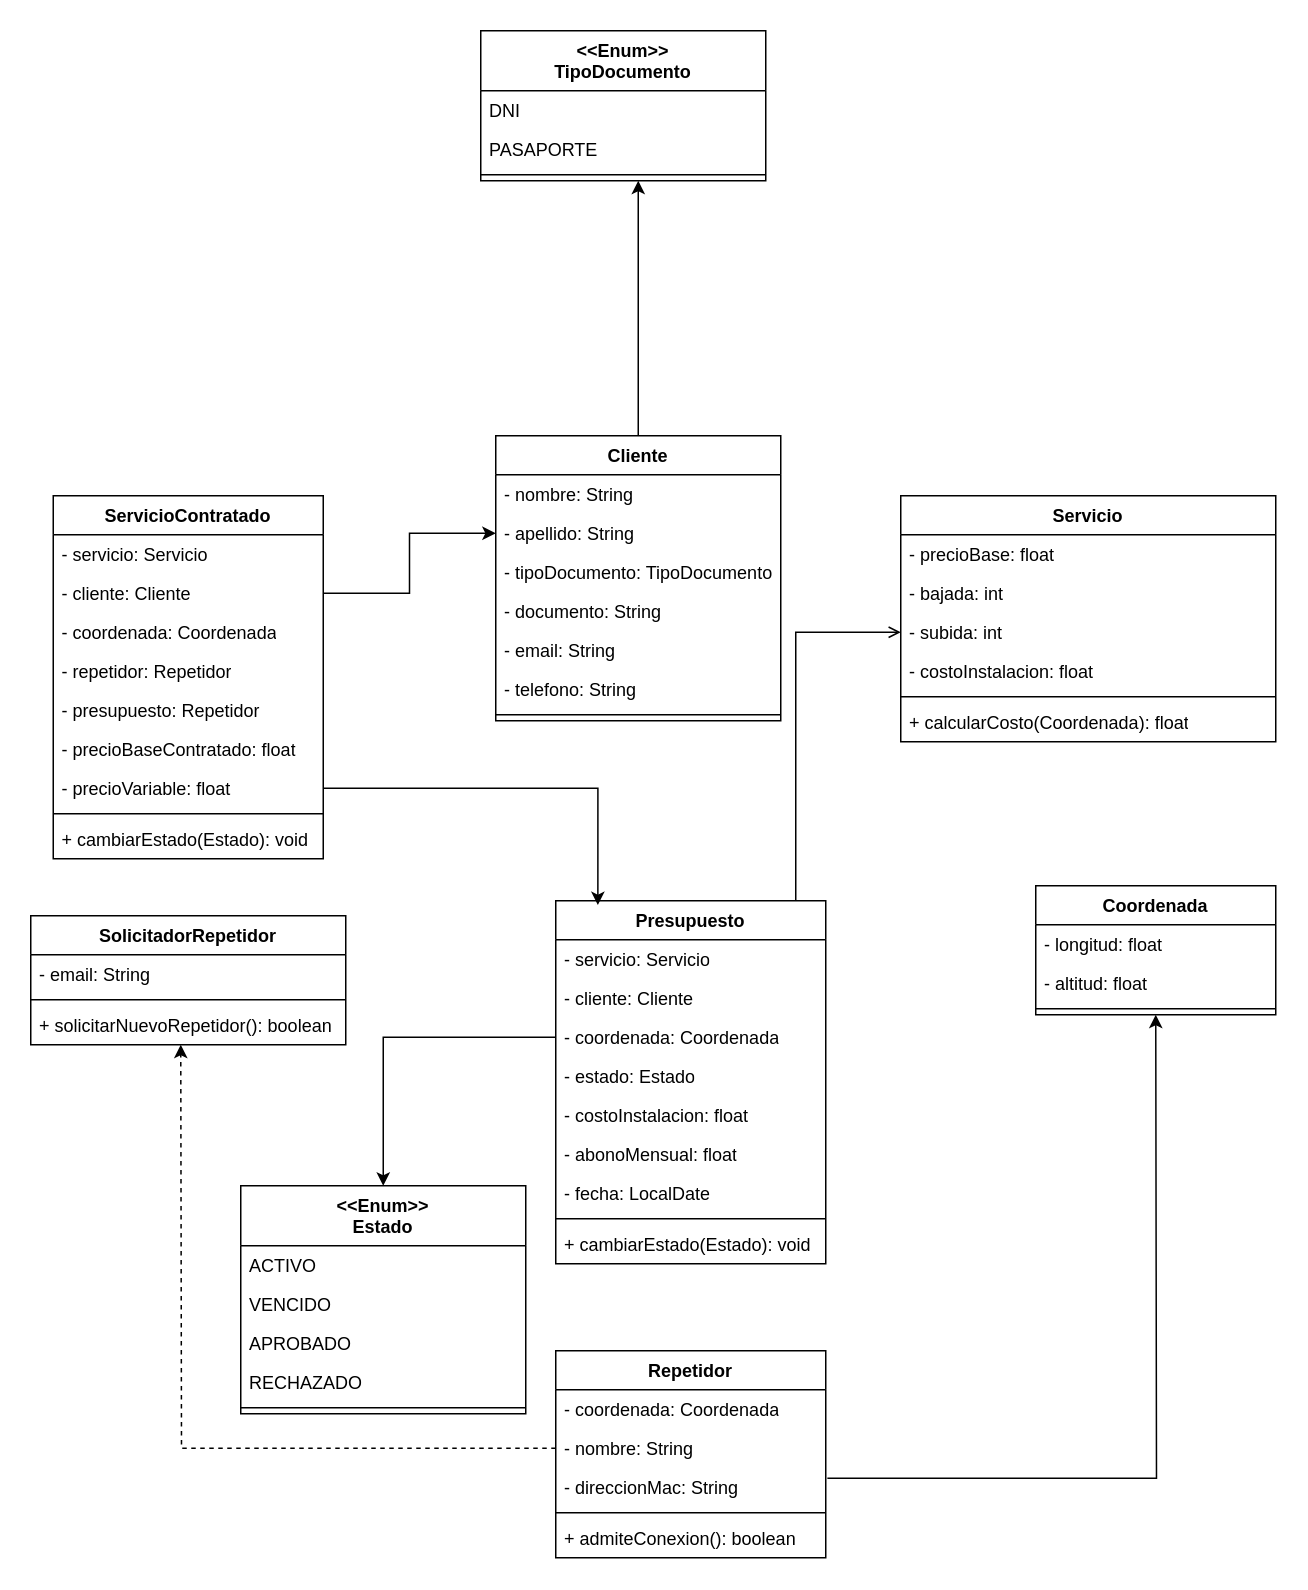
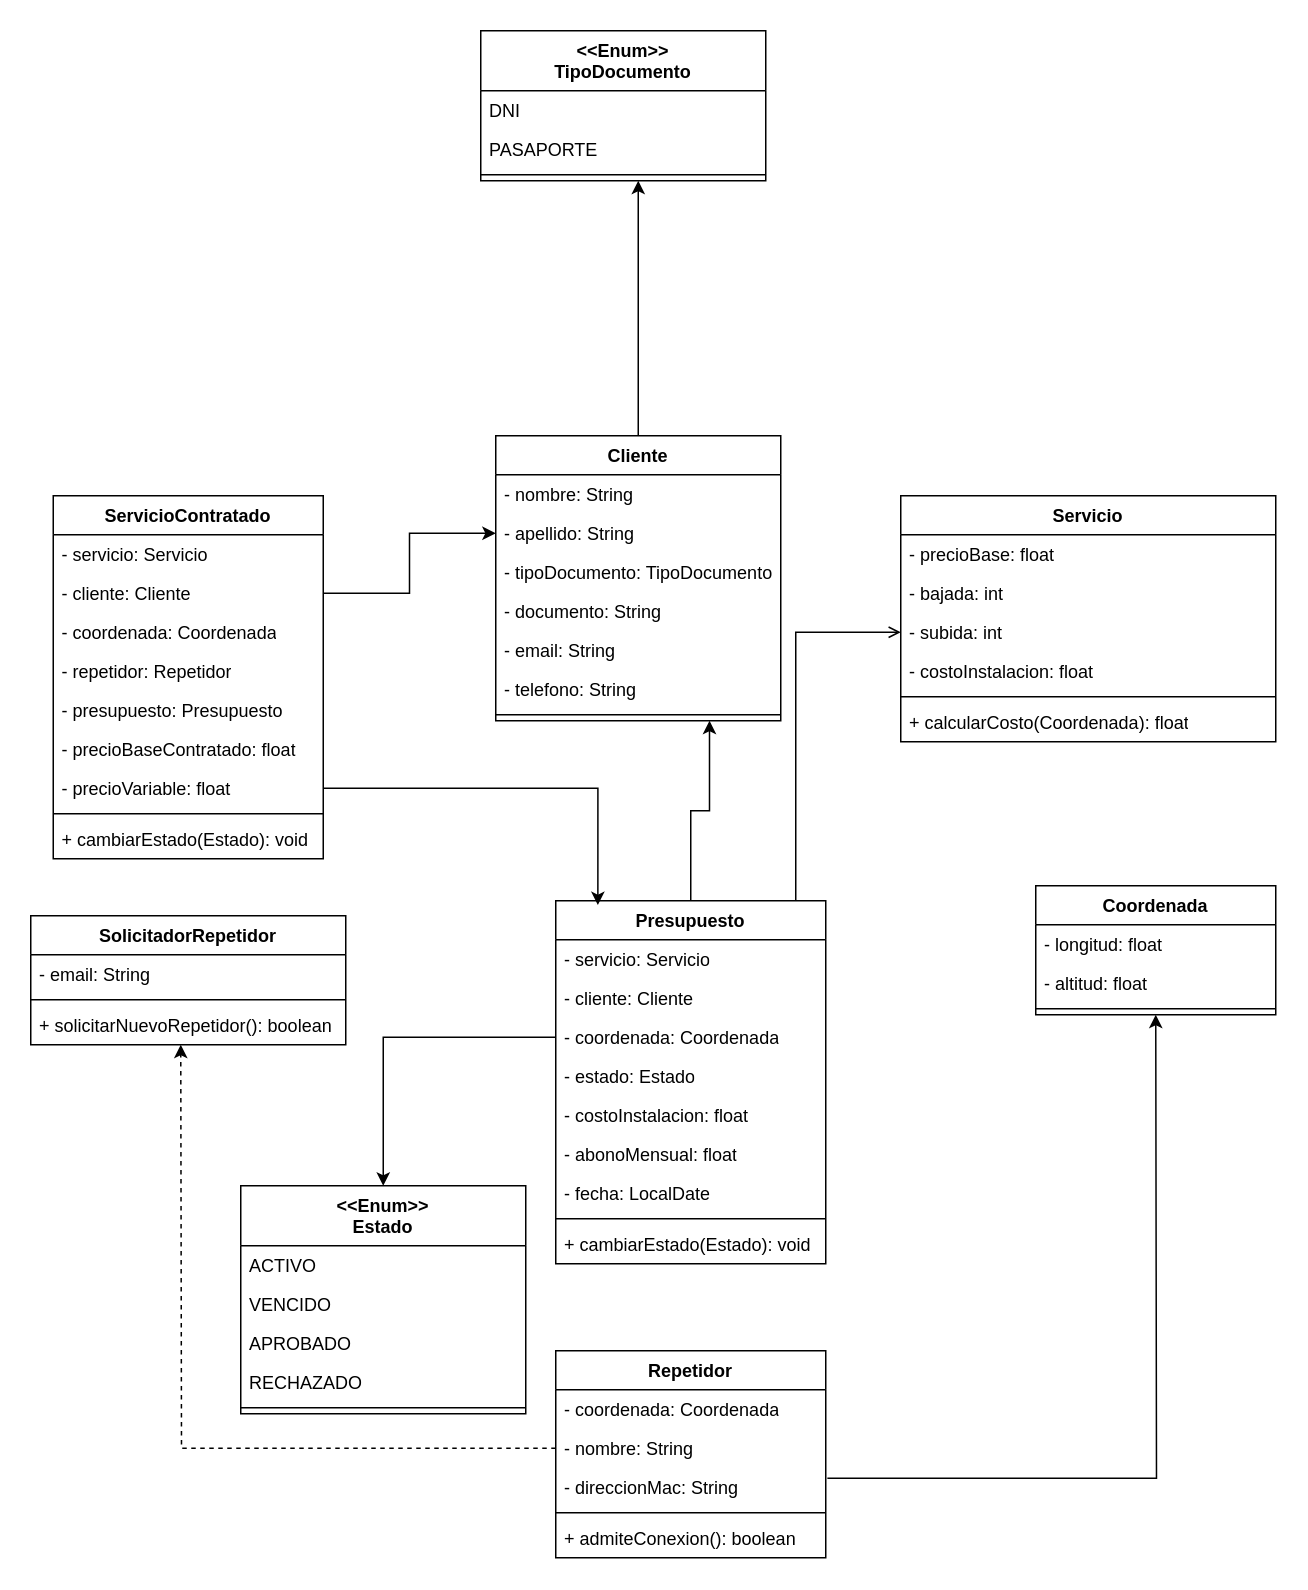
node "- presupuesto: Repetidor": label "- presupuesto: Repetidor" -> "- presupuesto: Presupuesto"
edge "Presupuesto" -> "Cliente": added
